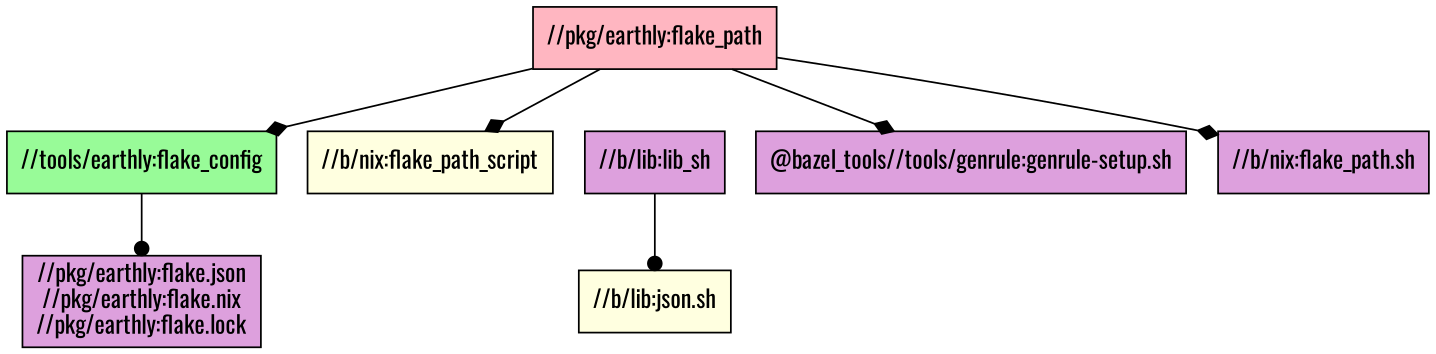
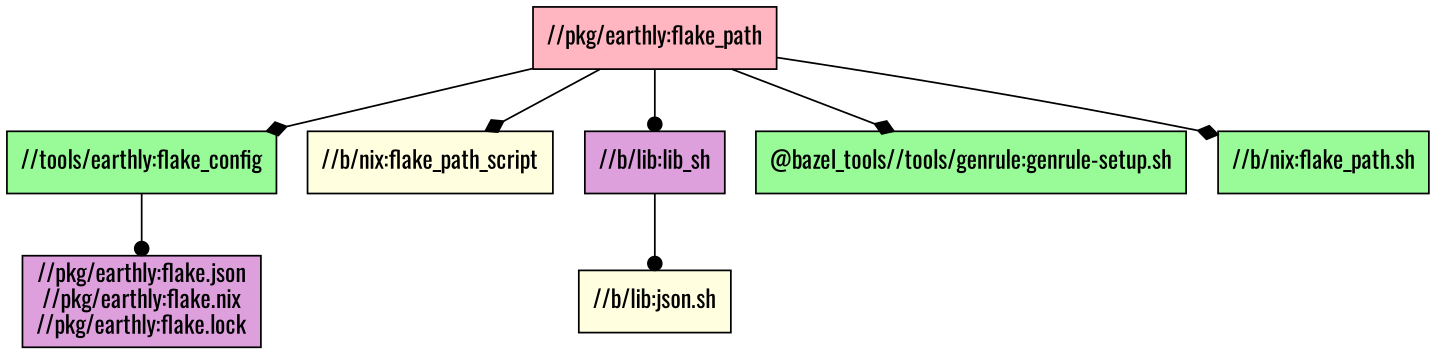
edge "//pkg/earthly:flake_path" -> "//b/lib:lib_sh": added
node "@bazel_tools//tools/genrule:genrule-setup.sh": fillcolor plum -> palegreen
node "//b/nix:flake_path.sh": fillcolor plum -> palegreen
